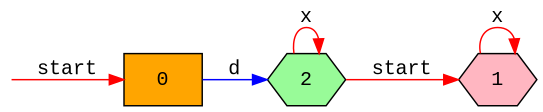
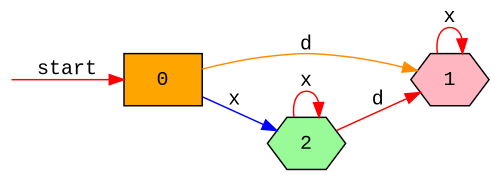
edge "0" -> "1": added, label "d"
edge "0" -> "2": label "d" -> "x"
edge "2" -> "1": label "start" -> "d"
